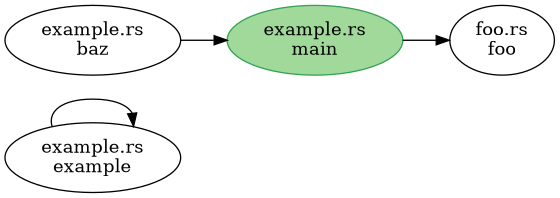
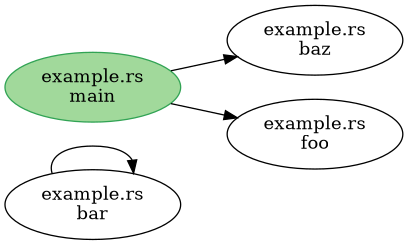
edge "example.rs baz" -> "example.rs main": reversed
node "foo.rs foo": label "foo.rs foo" -> "example.rs foo"
node "example.rs example": label "example.rs example" -> "example.rs bar"
